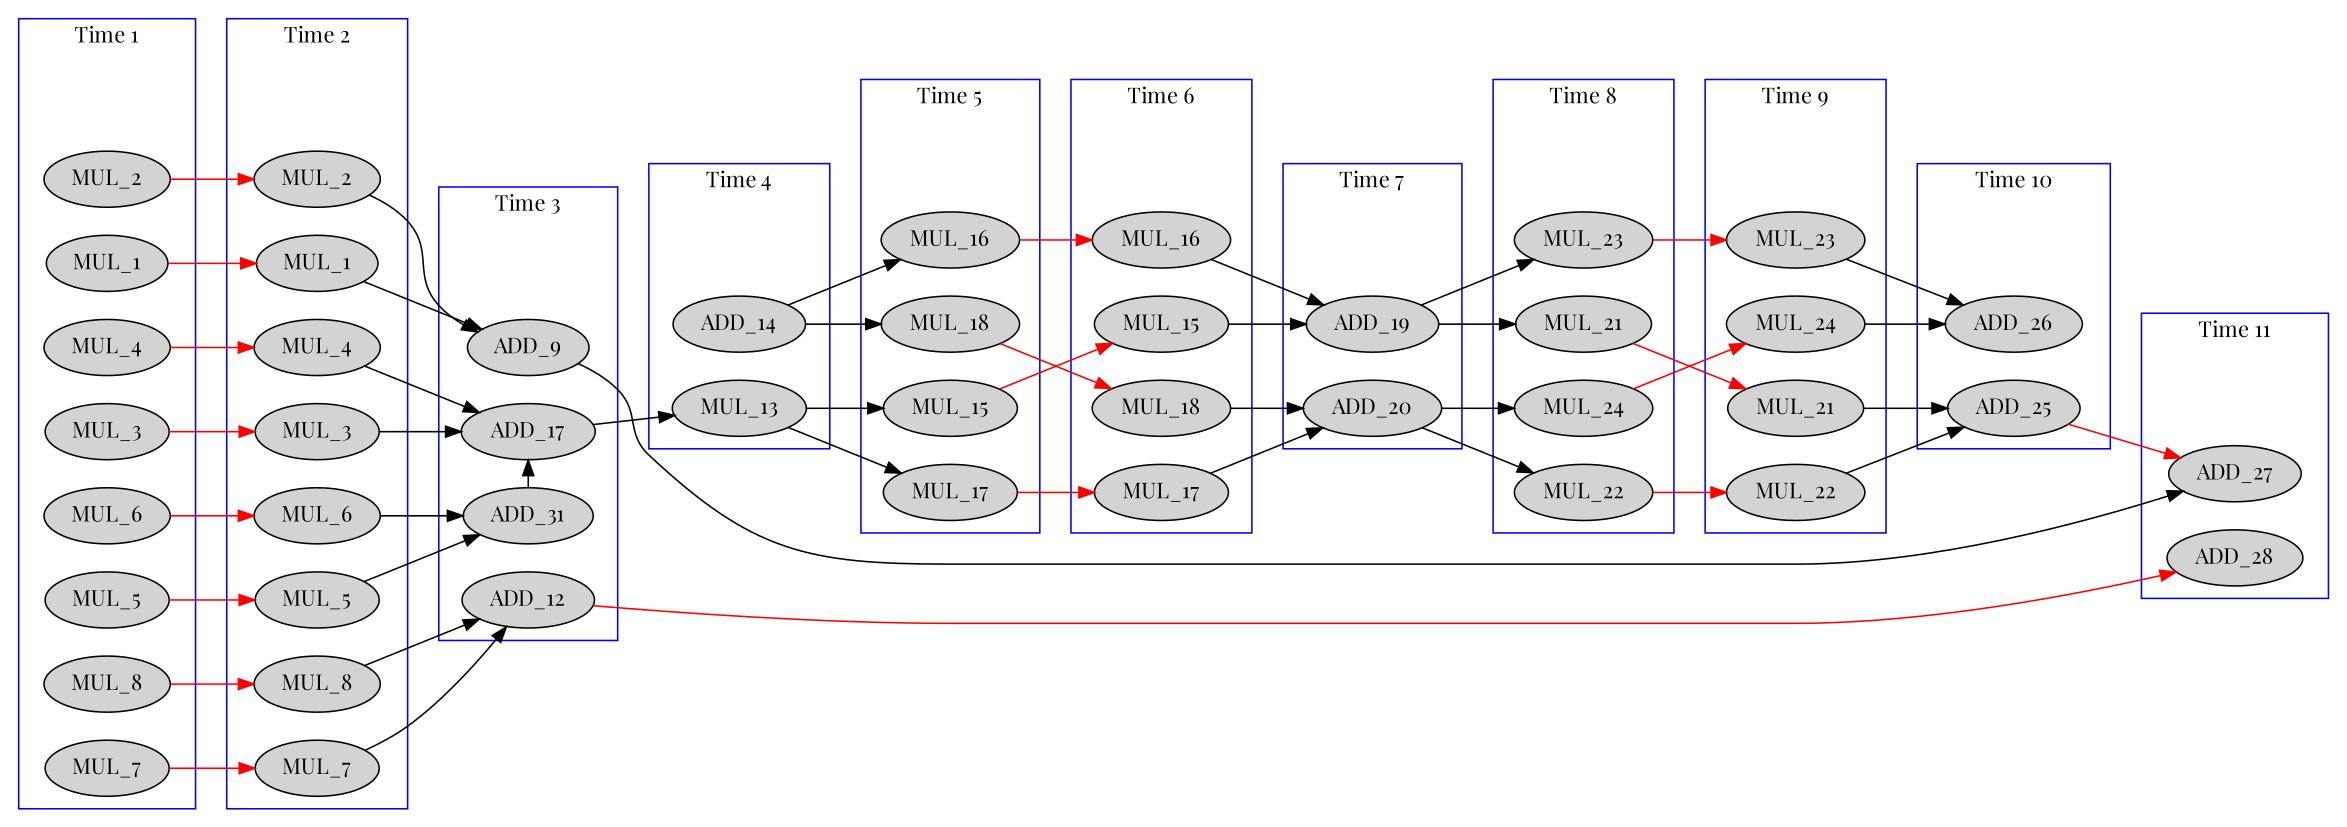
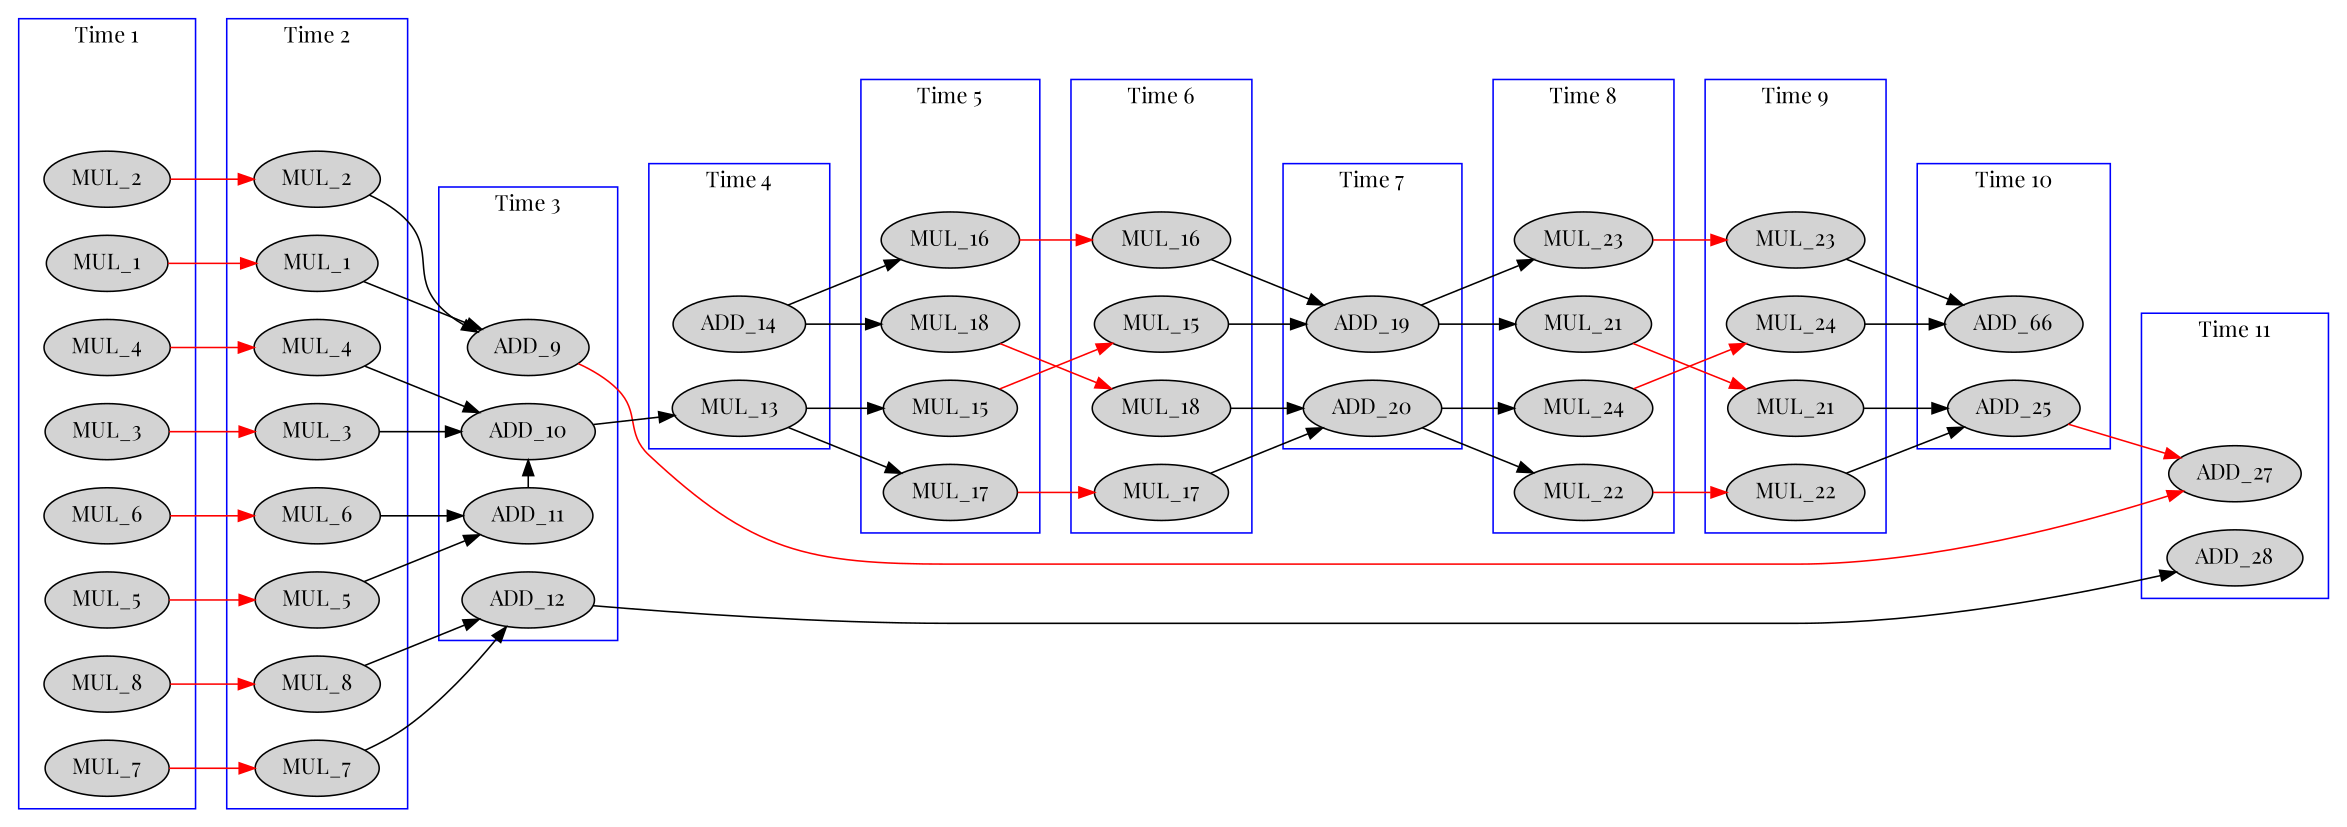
node "ADD_26": label "ADD_26" -> "ADD_66"
node "ADD_17": label "ADD_17" -> "ADD_10"
node "ADD_31": label "ADD_31" -> "ADD_11"
edge "ADD_9" -> "ADD_27": color black -> red
edge "ADD_12" -> "ADD_28": color red -> black
